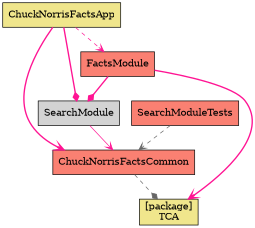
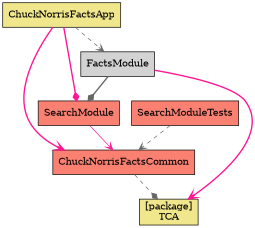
edge "ChuckNorrisFactsApp" -> "FactsModule": color deeppink -> gray40
node "FactsModule": fillcolor salmon -> lightgrey
edge "FactsModule" -> "SearchModule": color deeppink -> gray40
node "SearchModule": fillcolor lightgrey -> salmon
